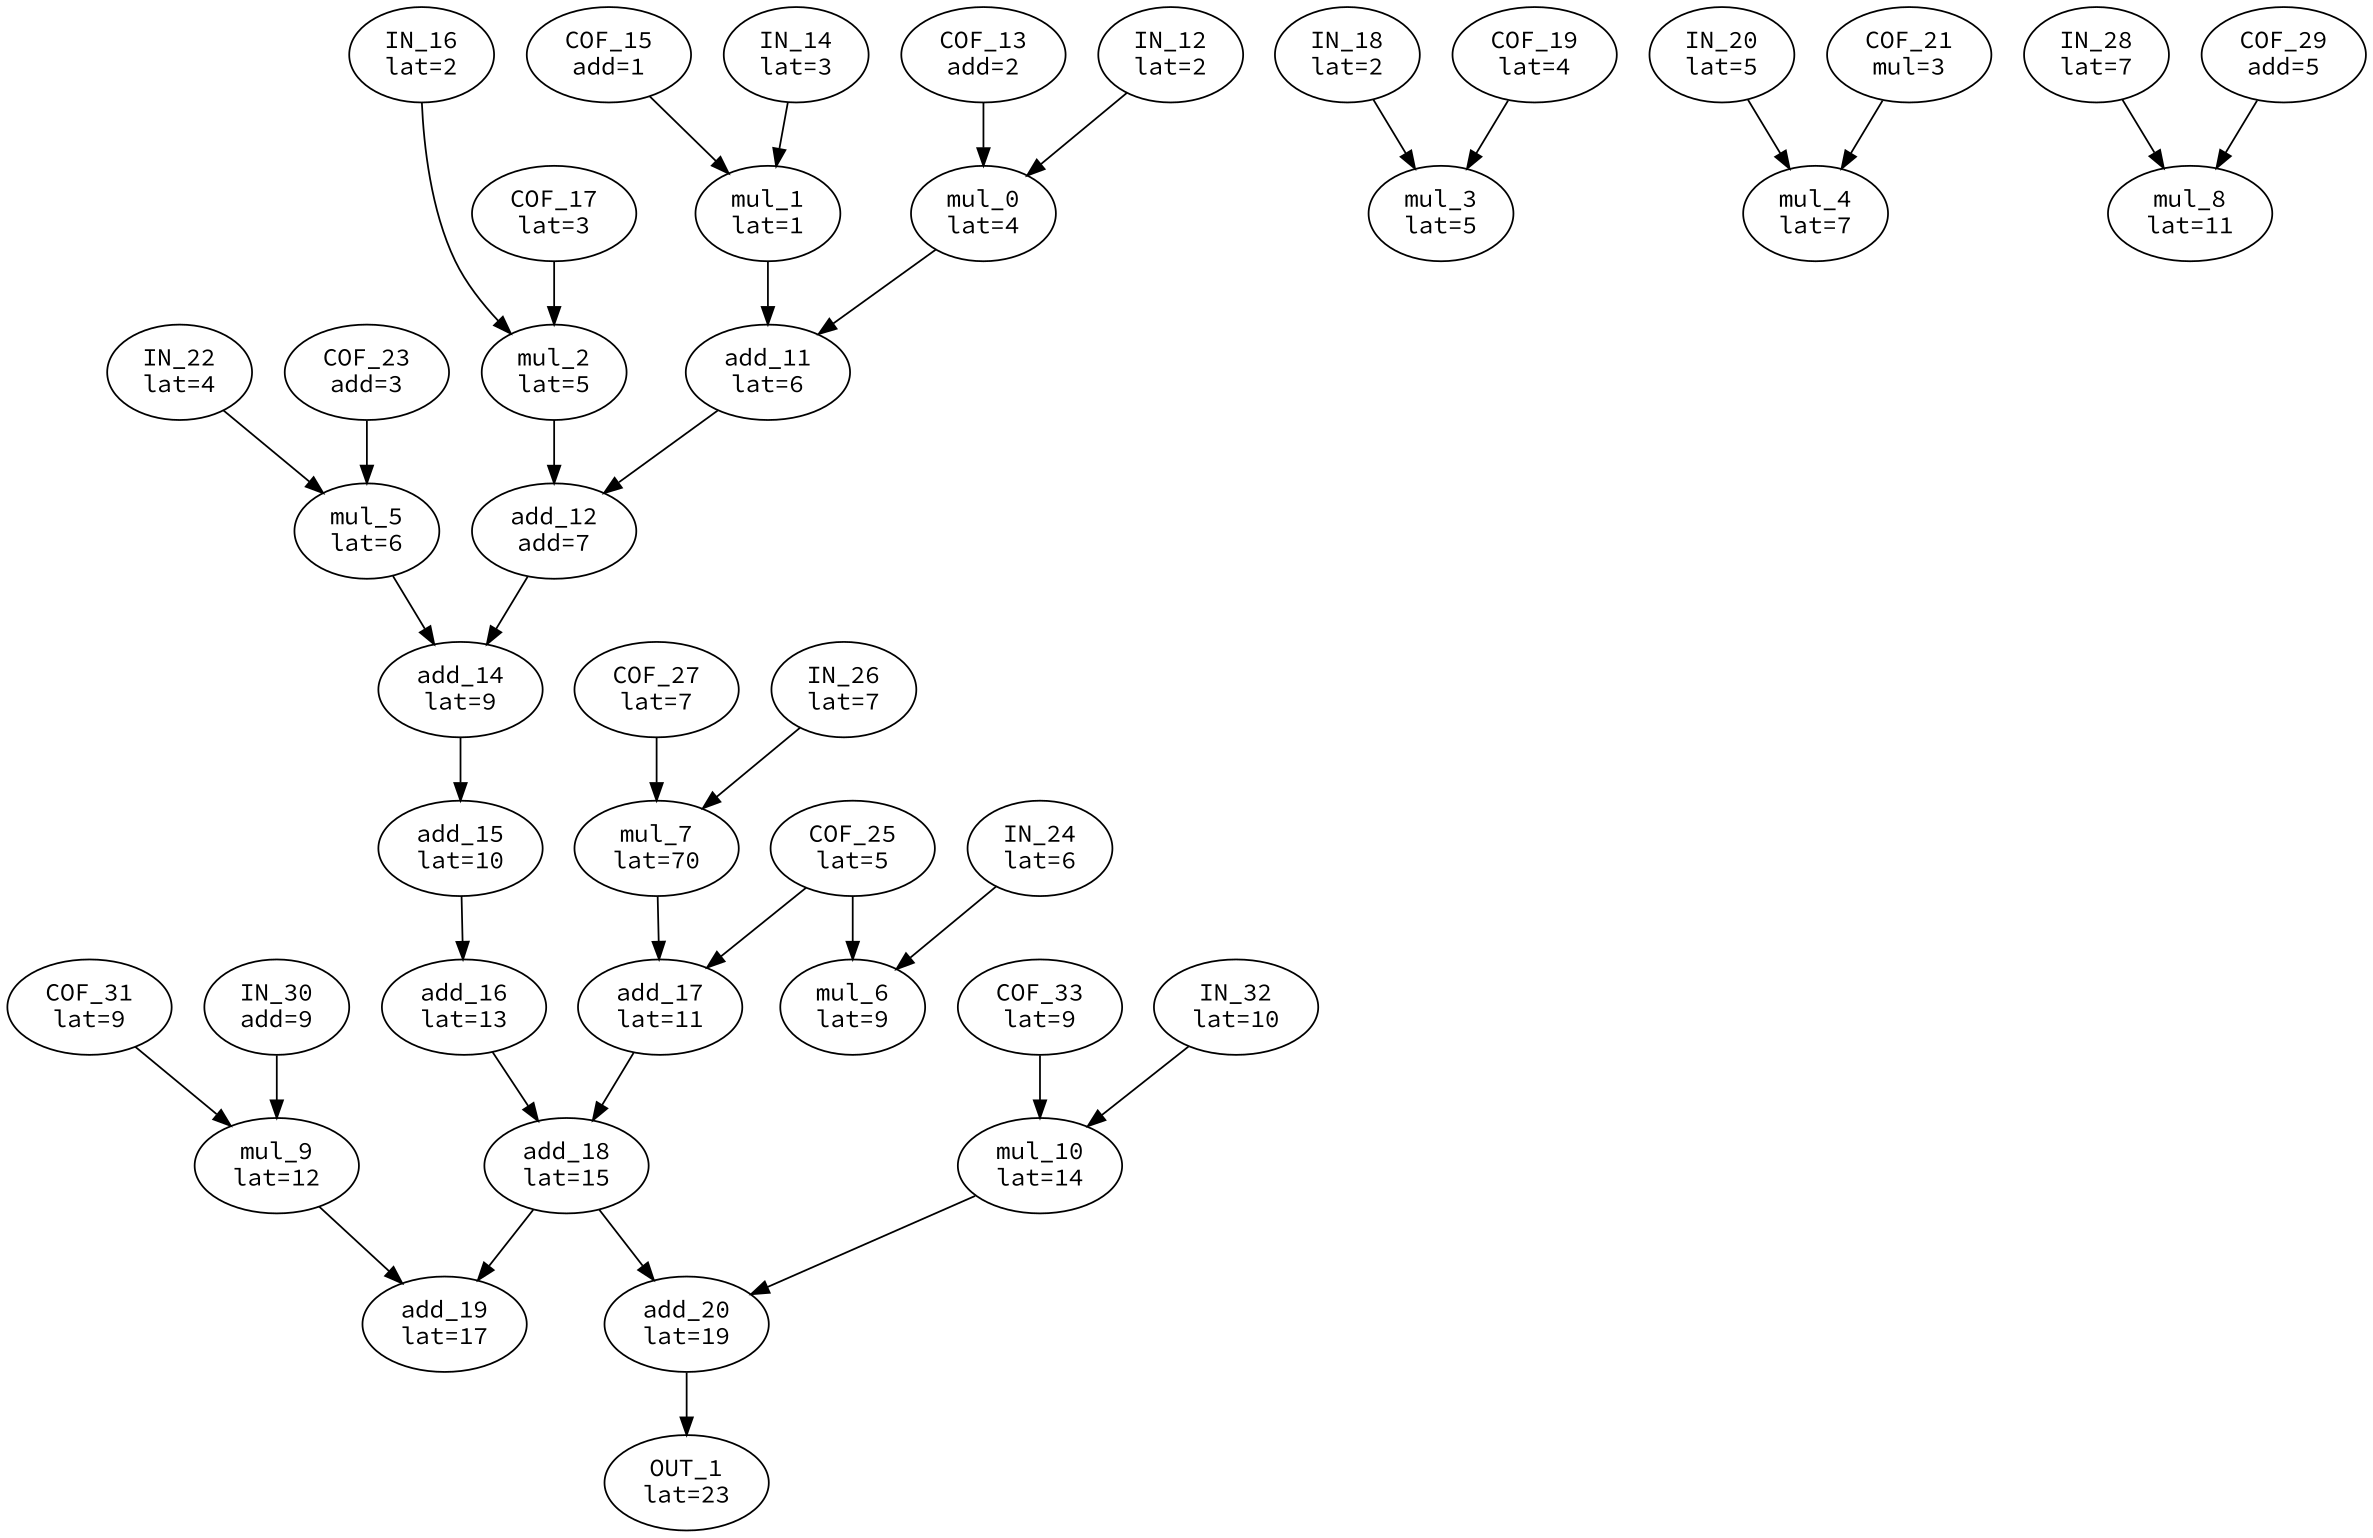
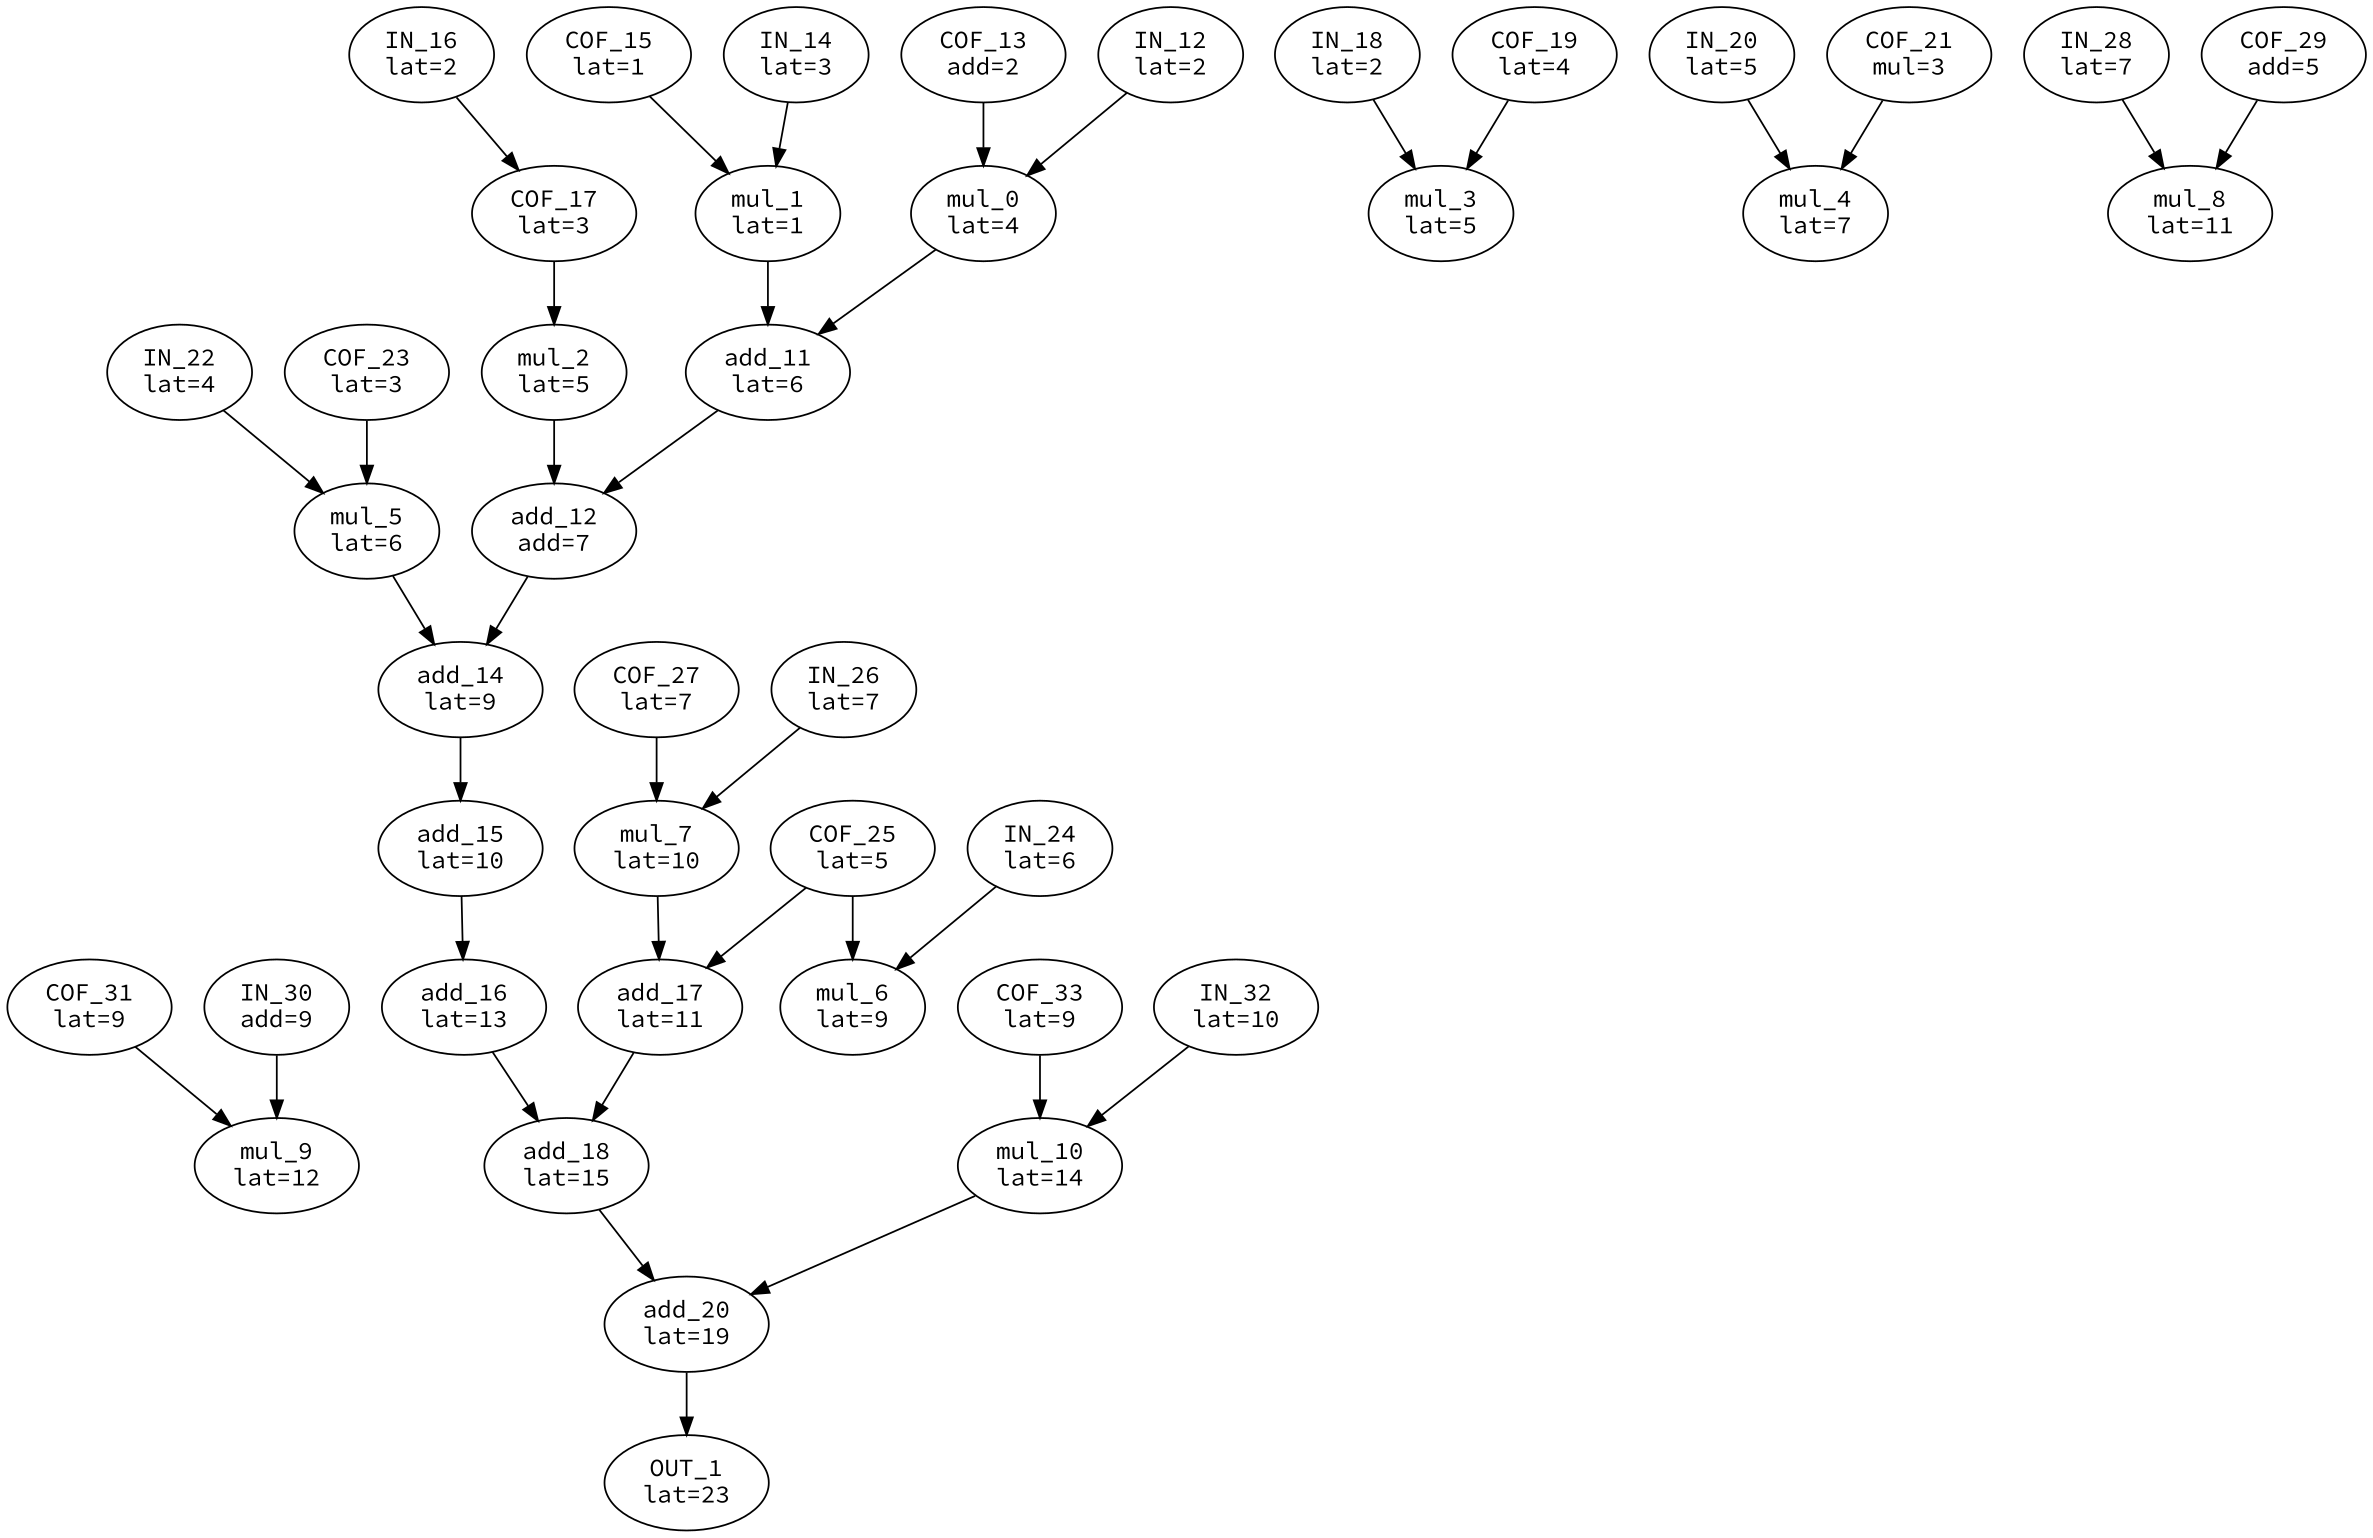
node "COF_15 add=1": label "COF_15 add=1" -> "COF_15 lat=1"
edge "IN_16 lat=2" -> "mul_2 lat=5": now "IN_16 lat=2" -> "COF_17 lat=3"
node "COF_23 add=3": label "COF_23 add=3" -> "COF_23 lat=3"
node "mul_7 lat=70": label "mul_7 lat=70" -> "mul_7 lat=10"
node "add_19 lat=17": removed
